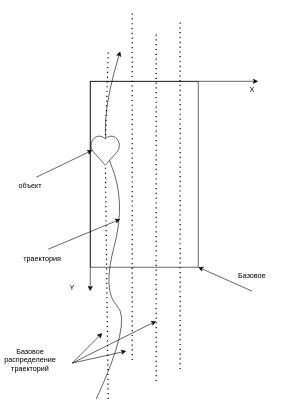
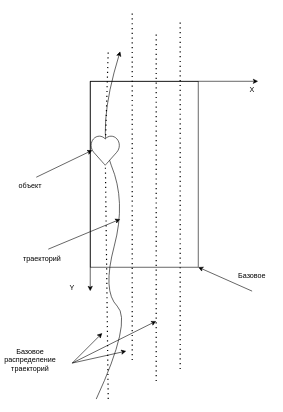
node "траектория": label "траектория" -> "траекторий"
